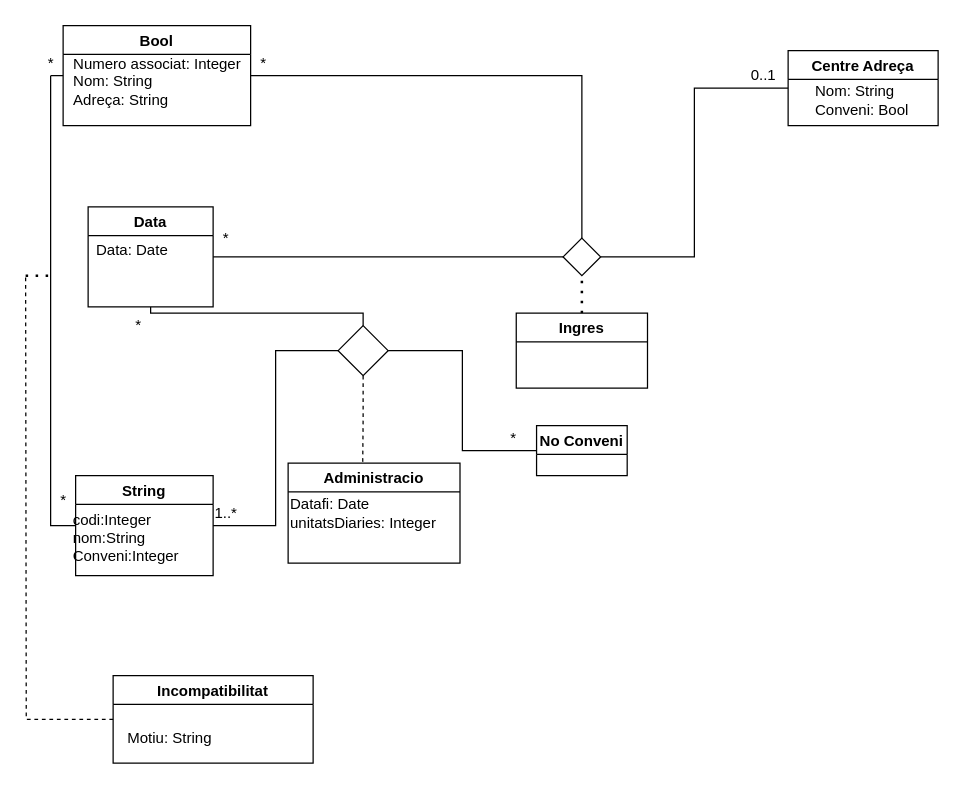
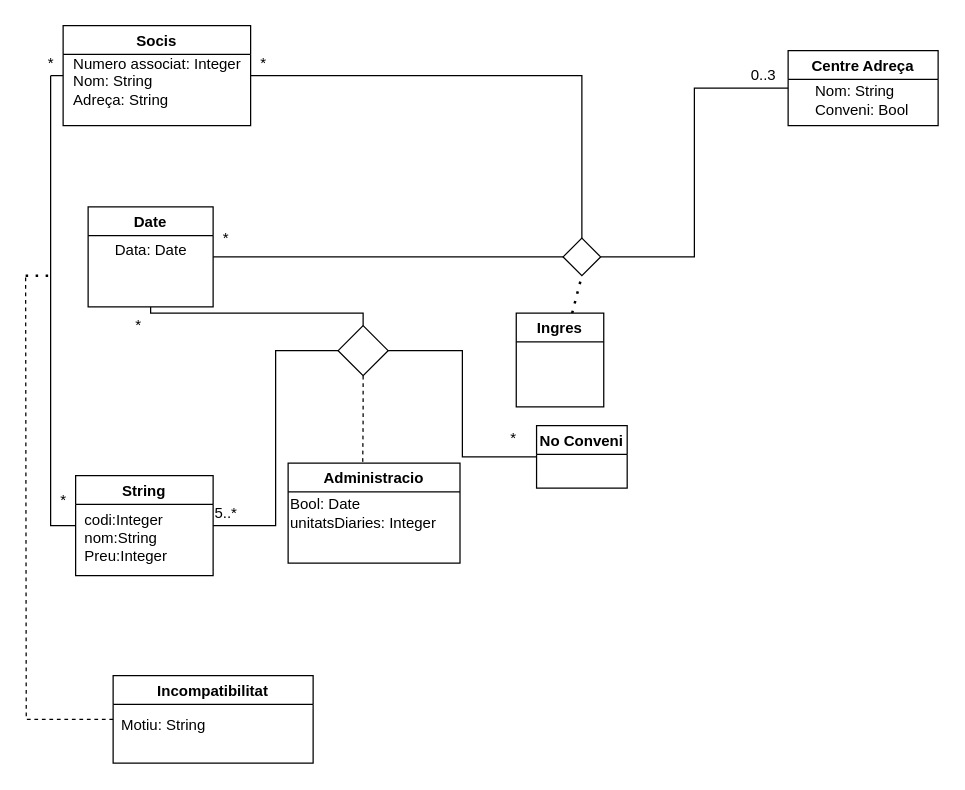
node "Bool": label "Bool" -> "Socis"
node "0..1": label "0..1" -> "0..3"
node "Data": label "Data" -> "Date"
node "Data: Date": moved (132, 251) -> (151, 251)
node "Ingres": size 131x75 -> 88x94
node "No Conveni": size 91x50 -> 91x63
node "1..*": label "1..*" -> "5..*"
node "Datafi: Date unitatsDiaries: Integer": label "Datafi: Date unitatsDiaries: Integer" -> "Bool: Date unitatsDiaries: Integer"
node "codi:Integer nom:String Conveni:Integer": label "codi:Integer nom:String Conveni:Integer" -> "codi:Integer nom:String Preu:Integer"
node "Motiu: String": moved (169, 738) -> (163, 726)
